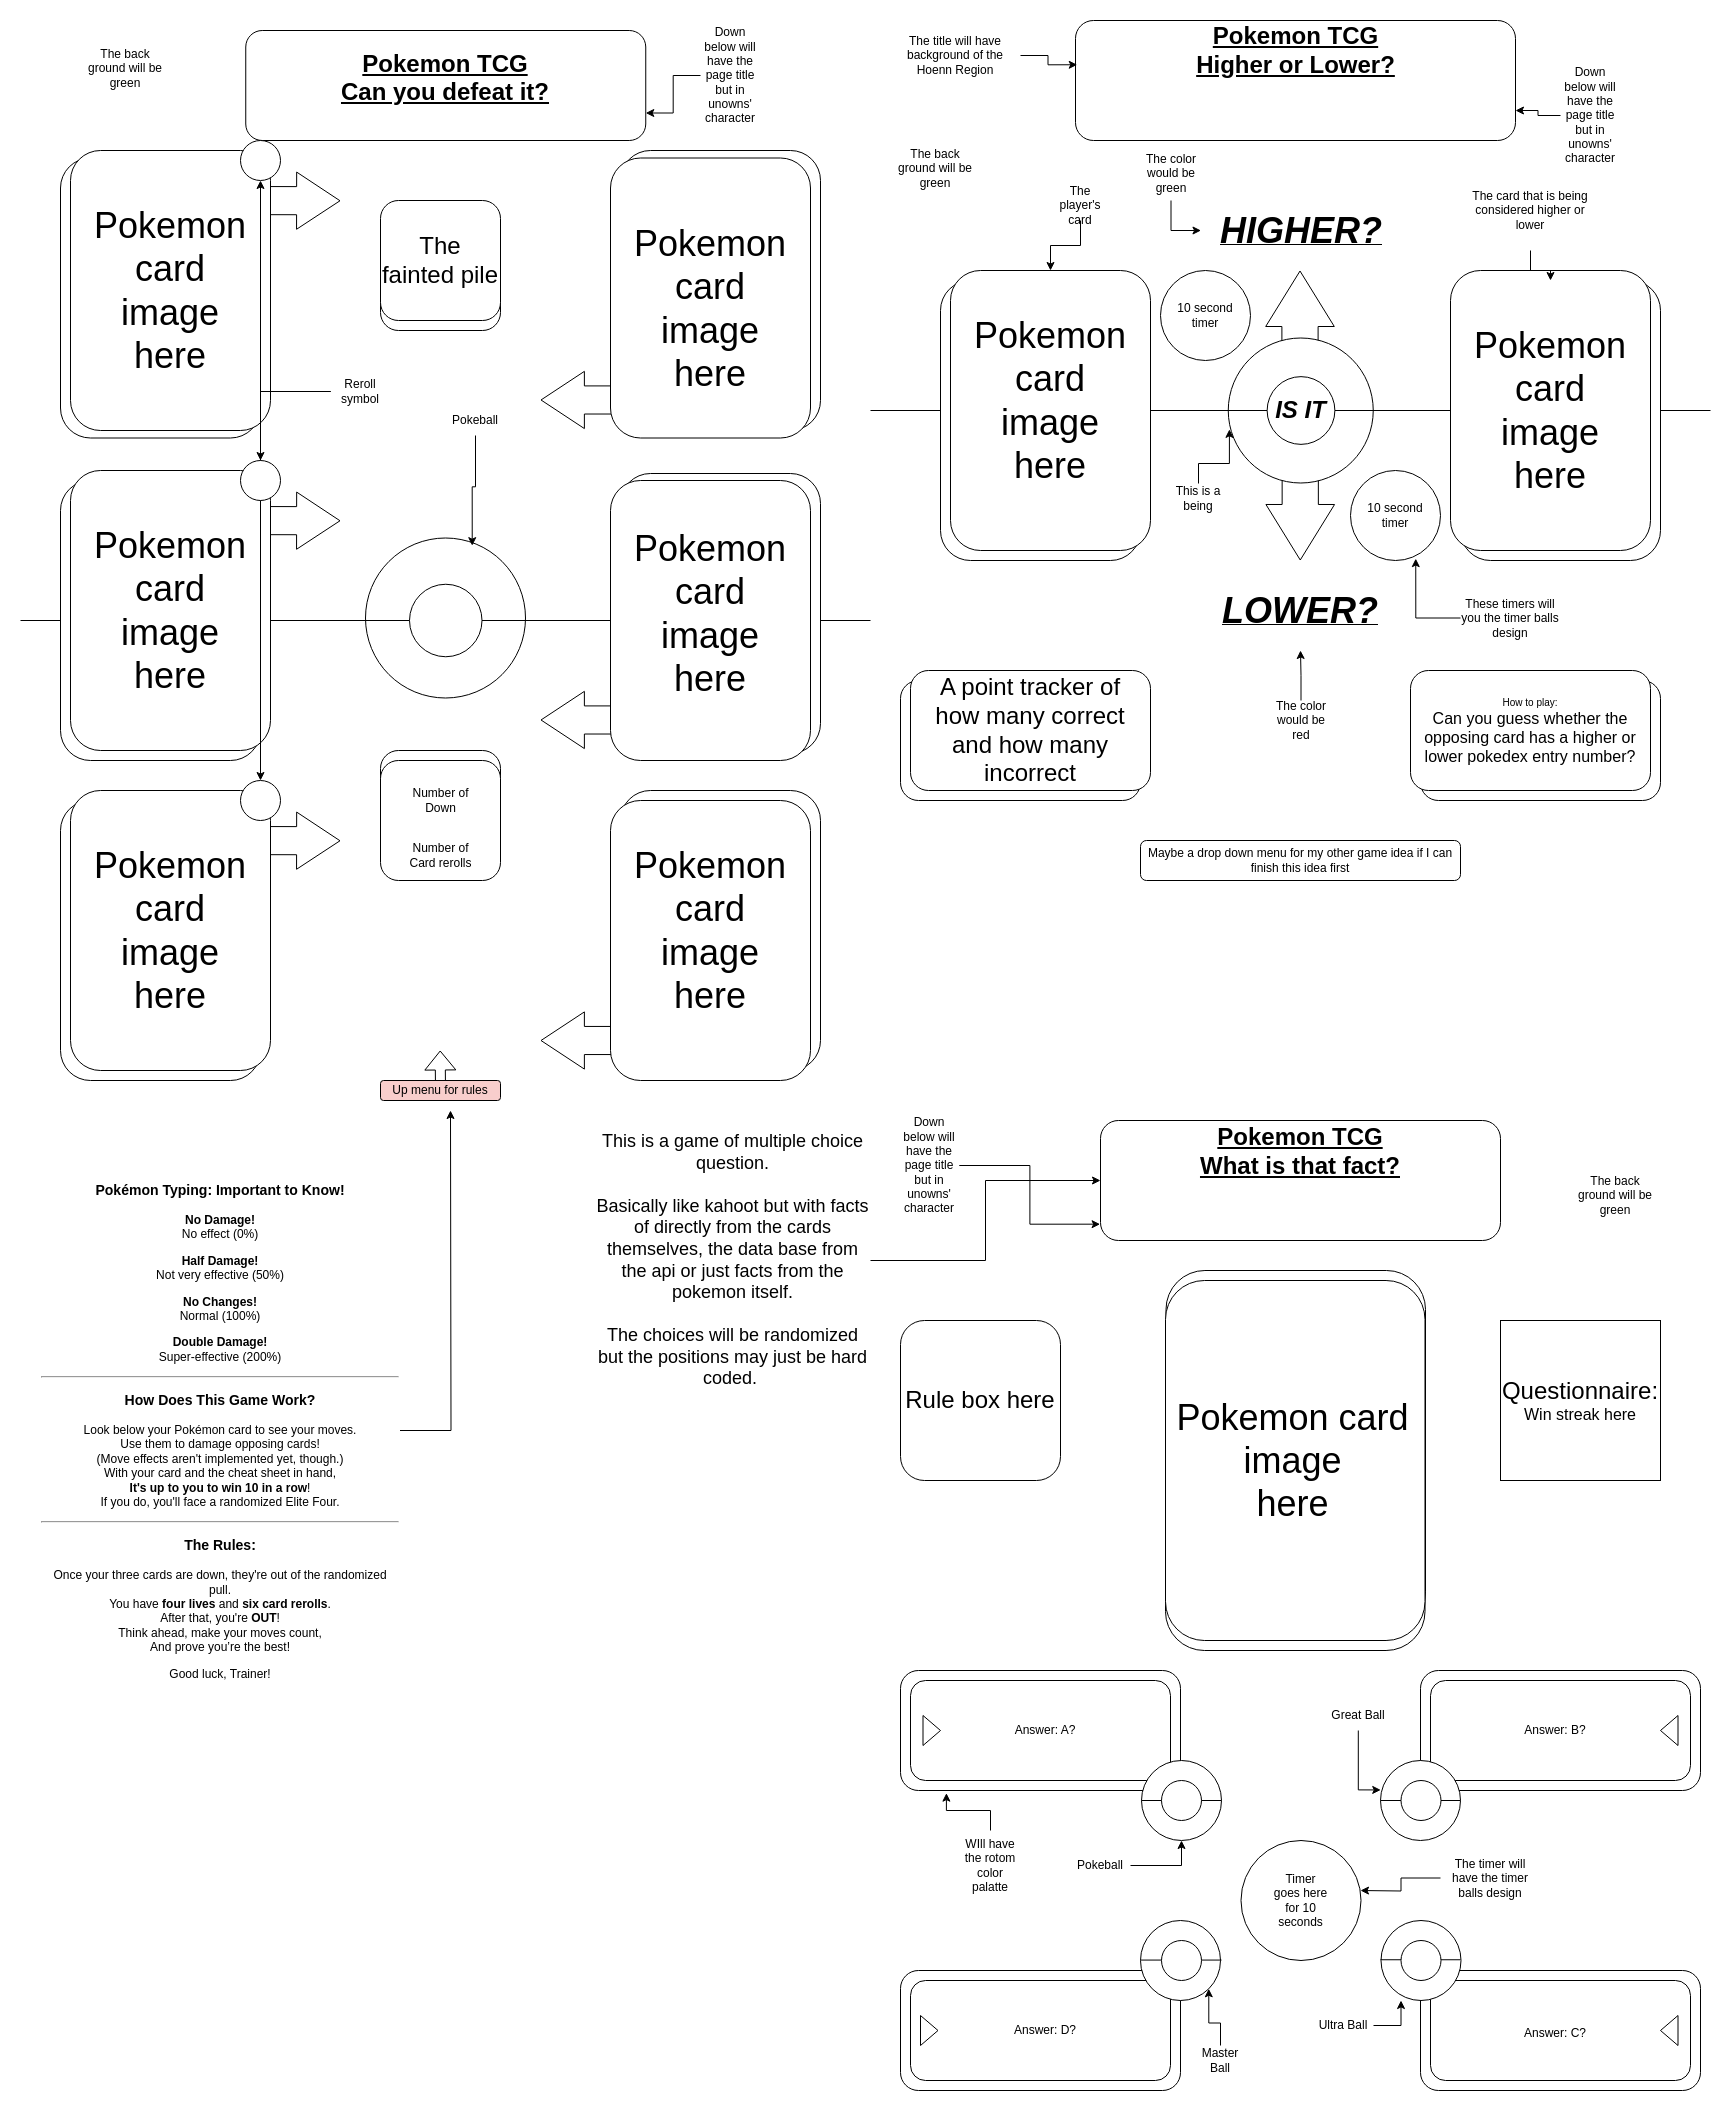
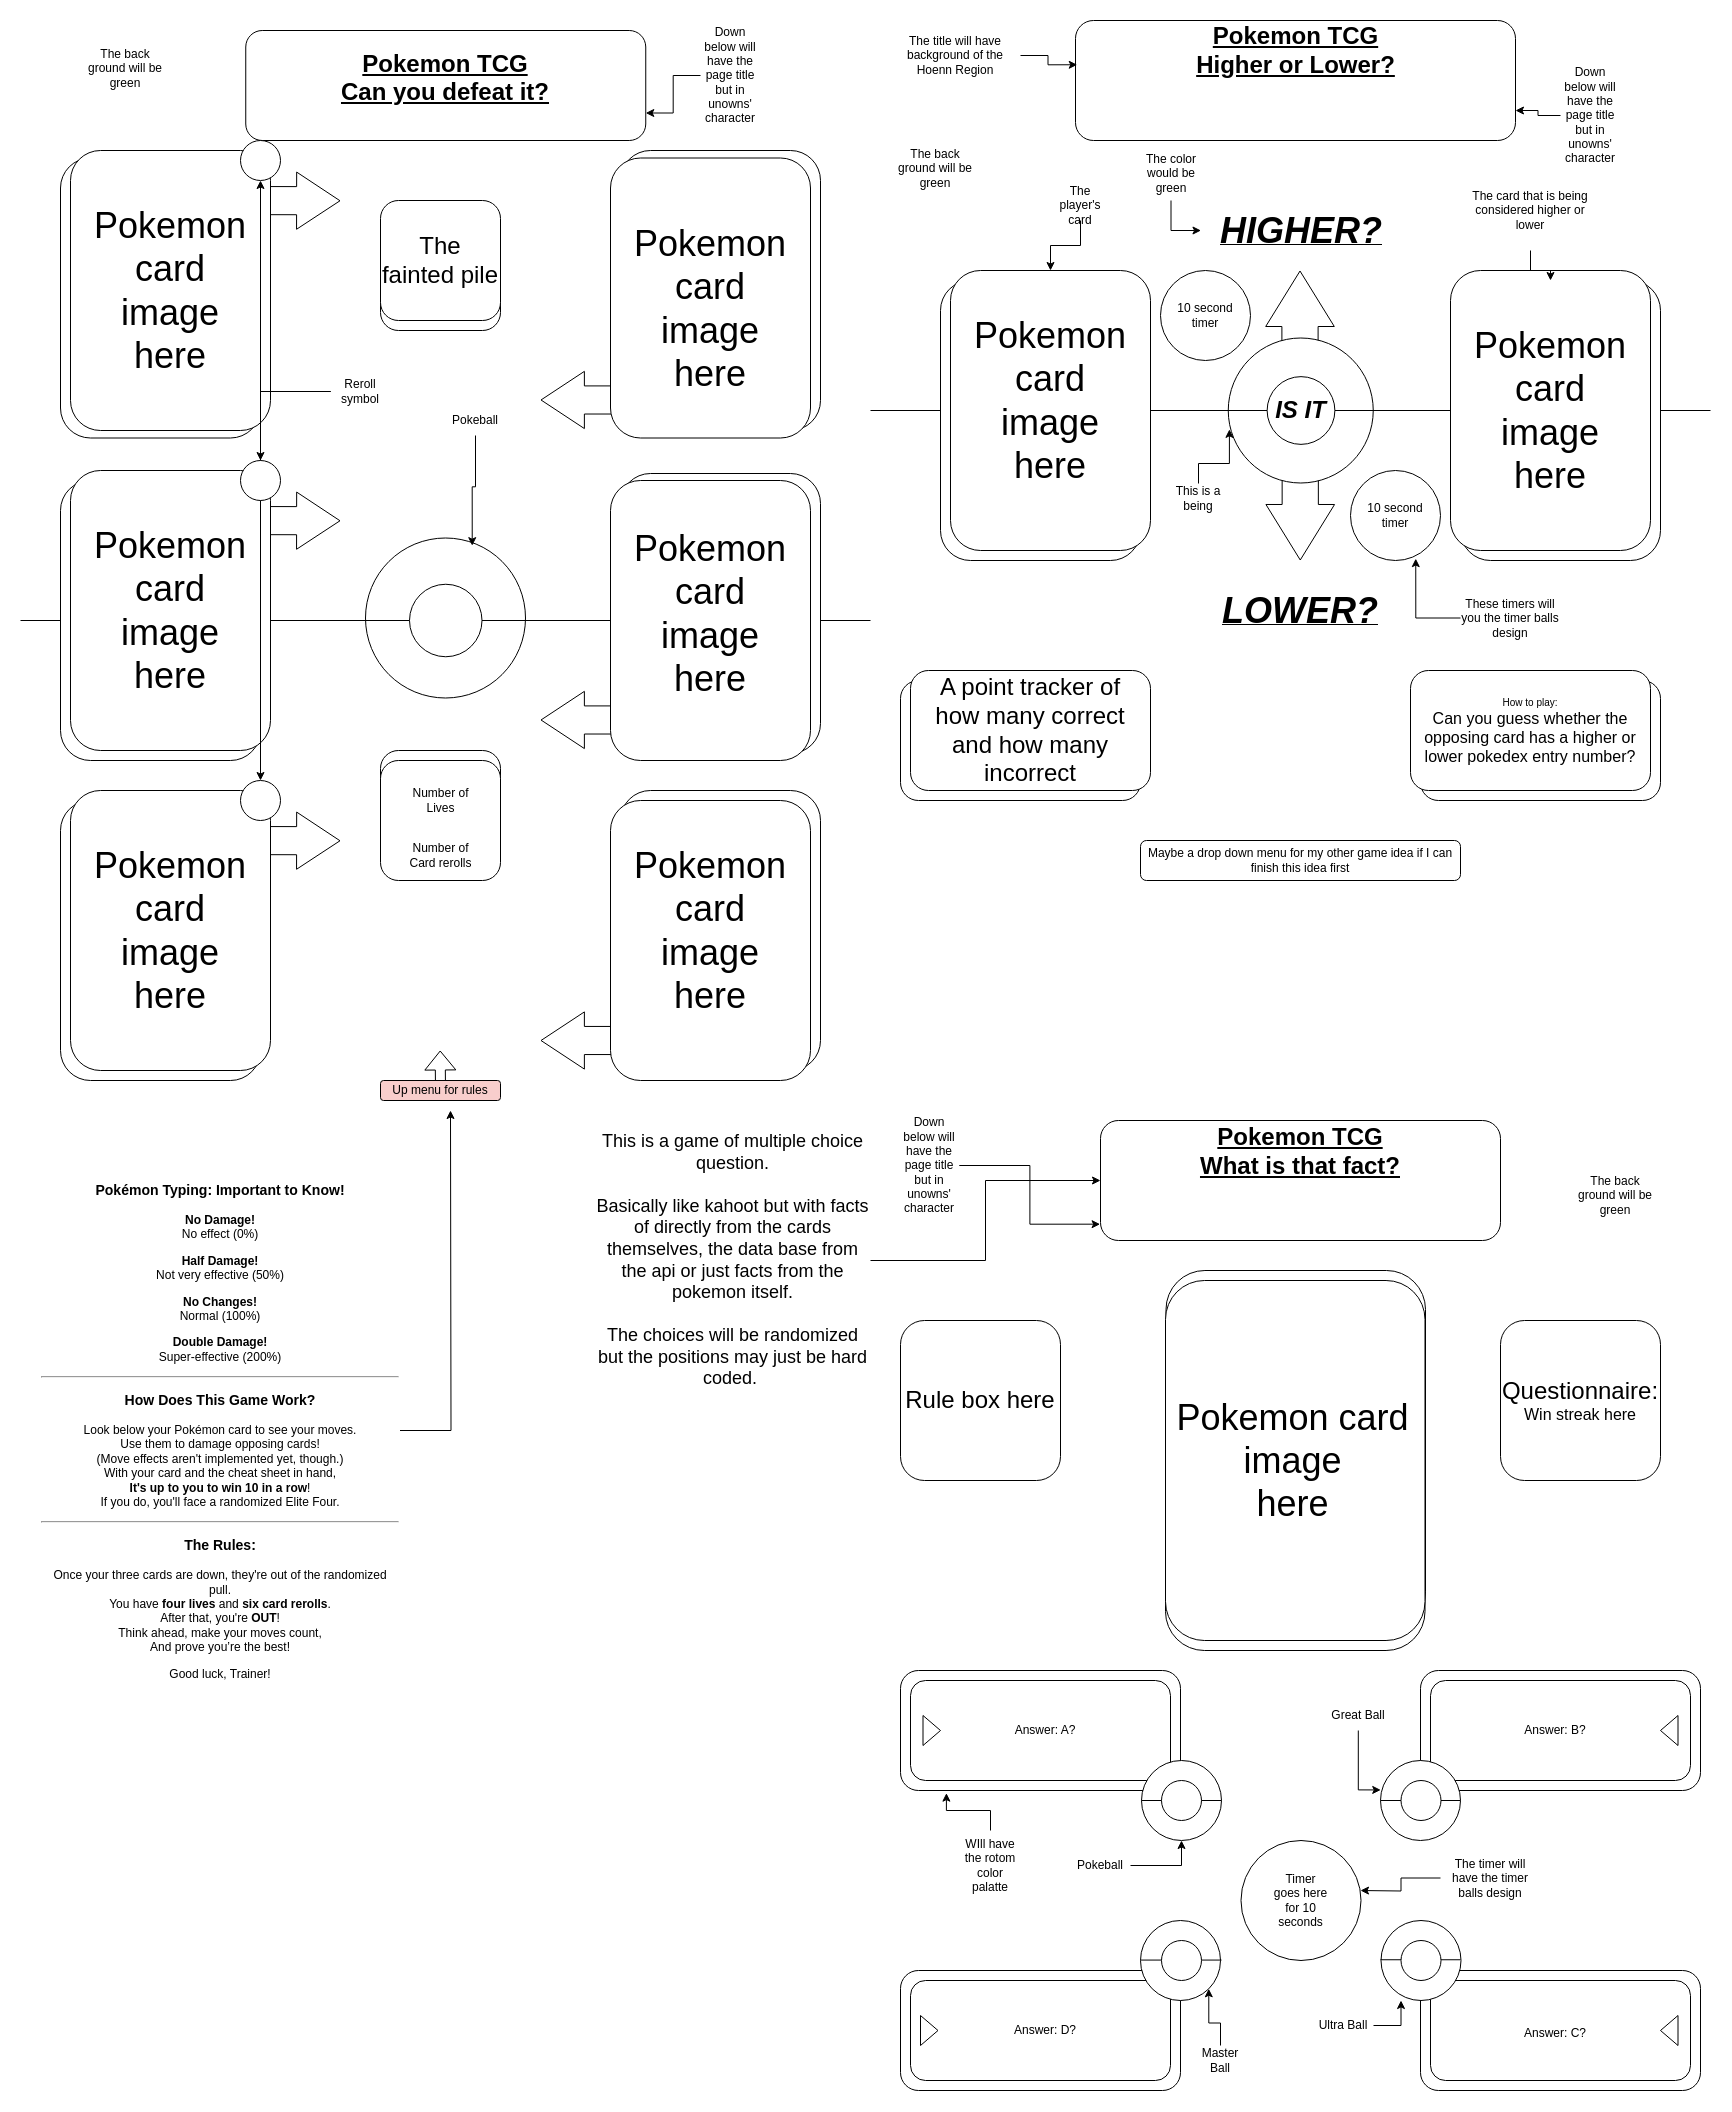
edge "The color would be red" -> "LOWER?": removed
node "The color would be red": removed
node "Number of Down": label "Number of Down" -> "Number of Lives"
node "Questionnaire: Win streak here": shape rectangle -> rounded rectangle
